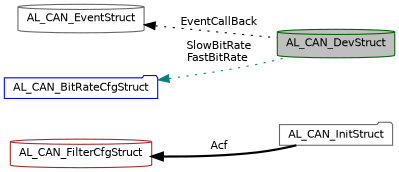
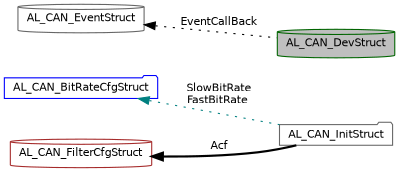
edge "AL_CAN_DevStruct" -> "AL_CAN_BitRateCfgStruct": now "AL_CAN_InitStruct" -> "AL_CAN_BitRateCfgStruct"
